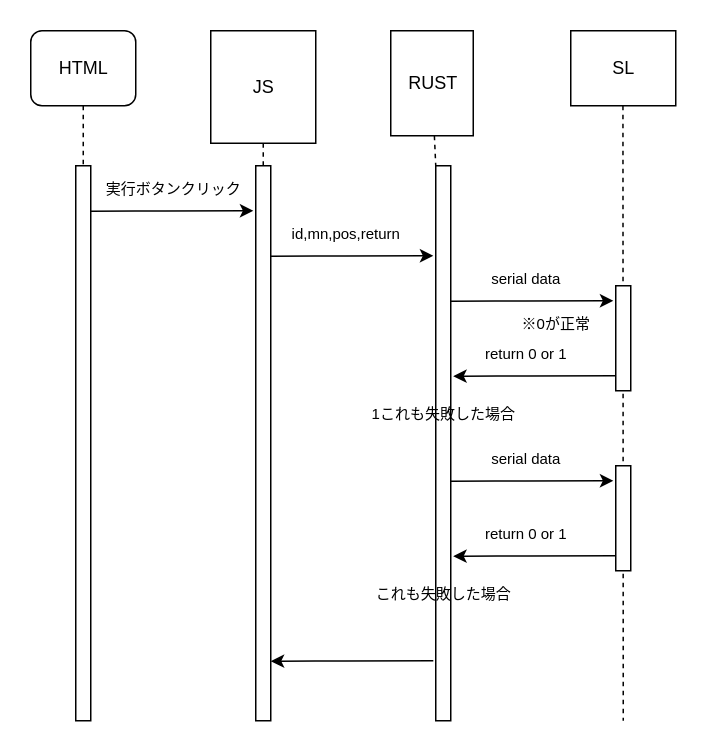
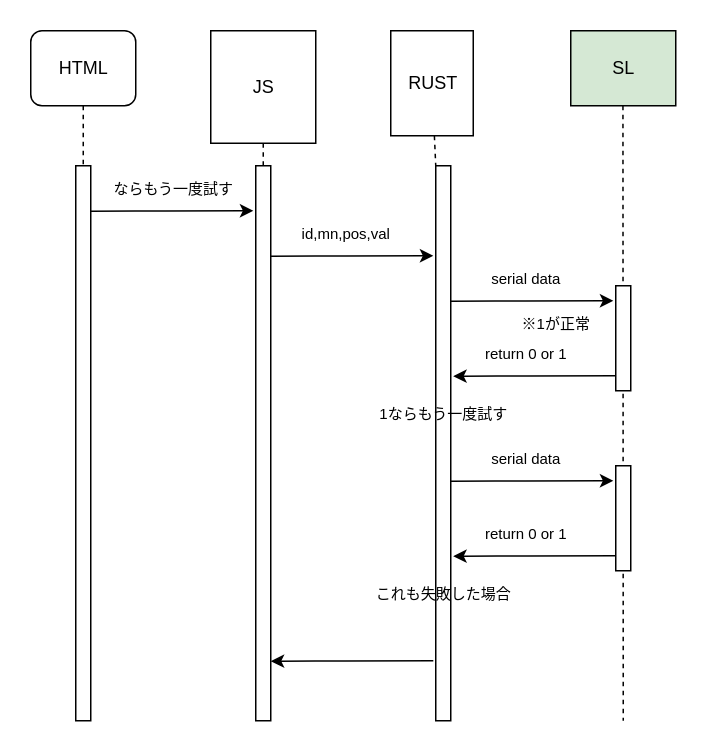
node "SL": fillcolor #ffffff -> #d5e8d4
node "実行ボタンクリック": label "実行ボタンクリック" -> "ならもう一度試す"
node "id,mn,pos,return": label "id,mn,pos,return" -> "id,mn,pos,val"
node "※0が正常": label "※0が正常" -> "※1が正常"
node "1これも失敗した場合": label "1これも失敗した場合" -> "1ならもう一度試す"
